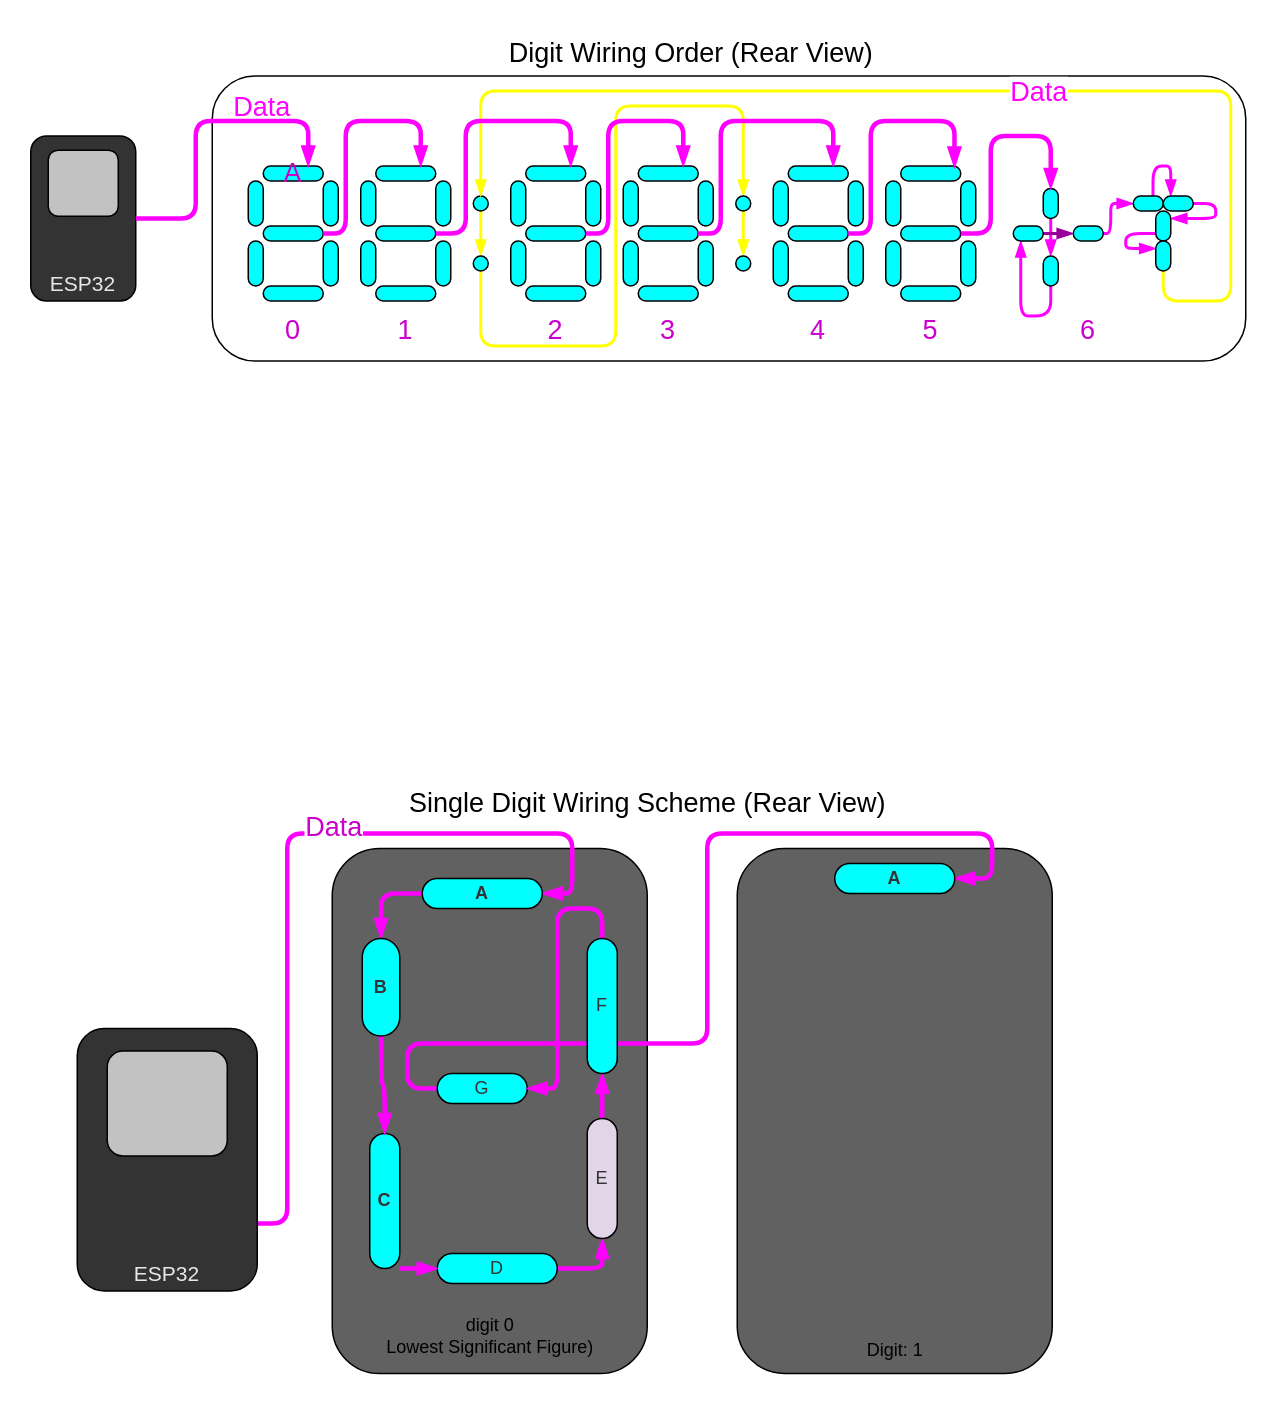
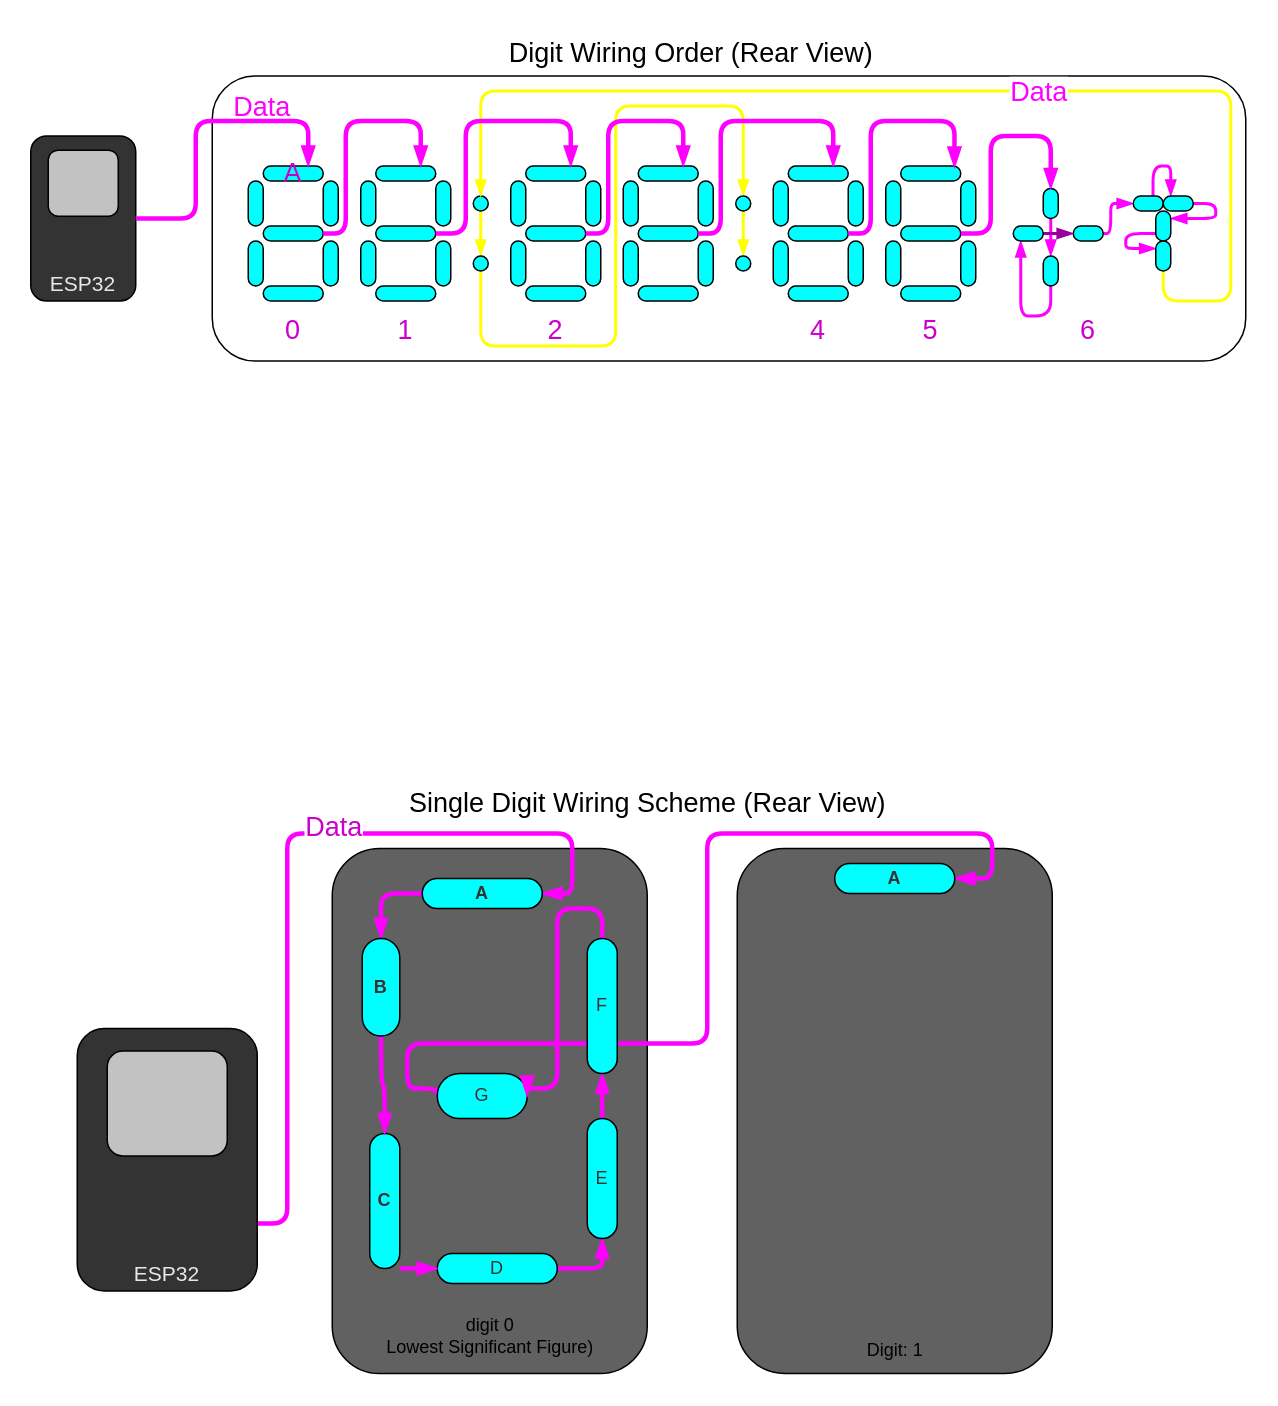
node "3": removed
node "G": size 90x30 -> 90x45
node "E": fillcolor #e1d5e7 -> #00ffff
